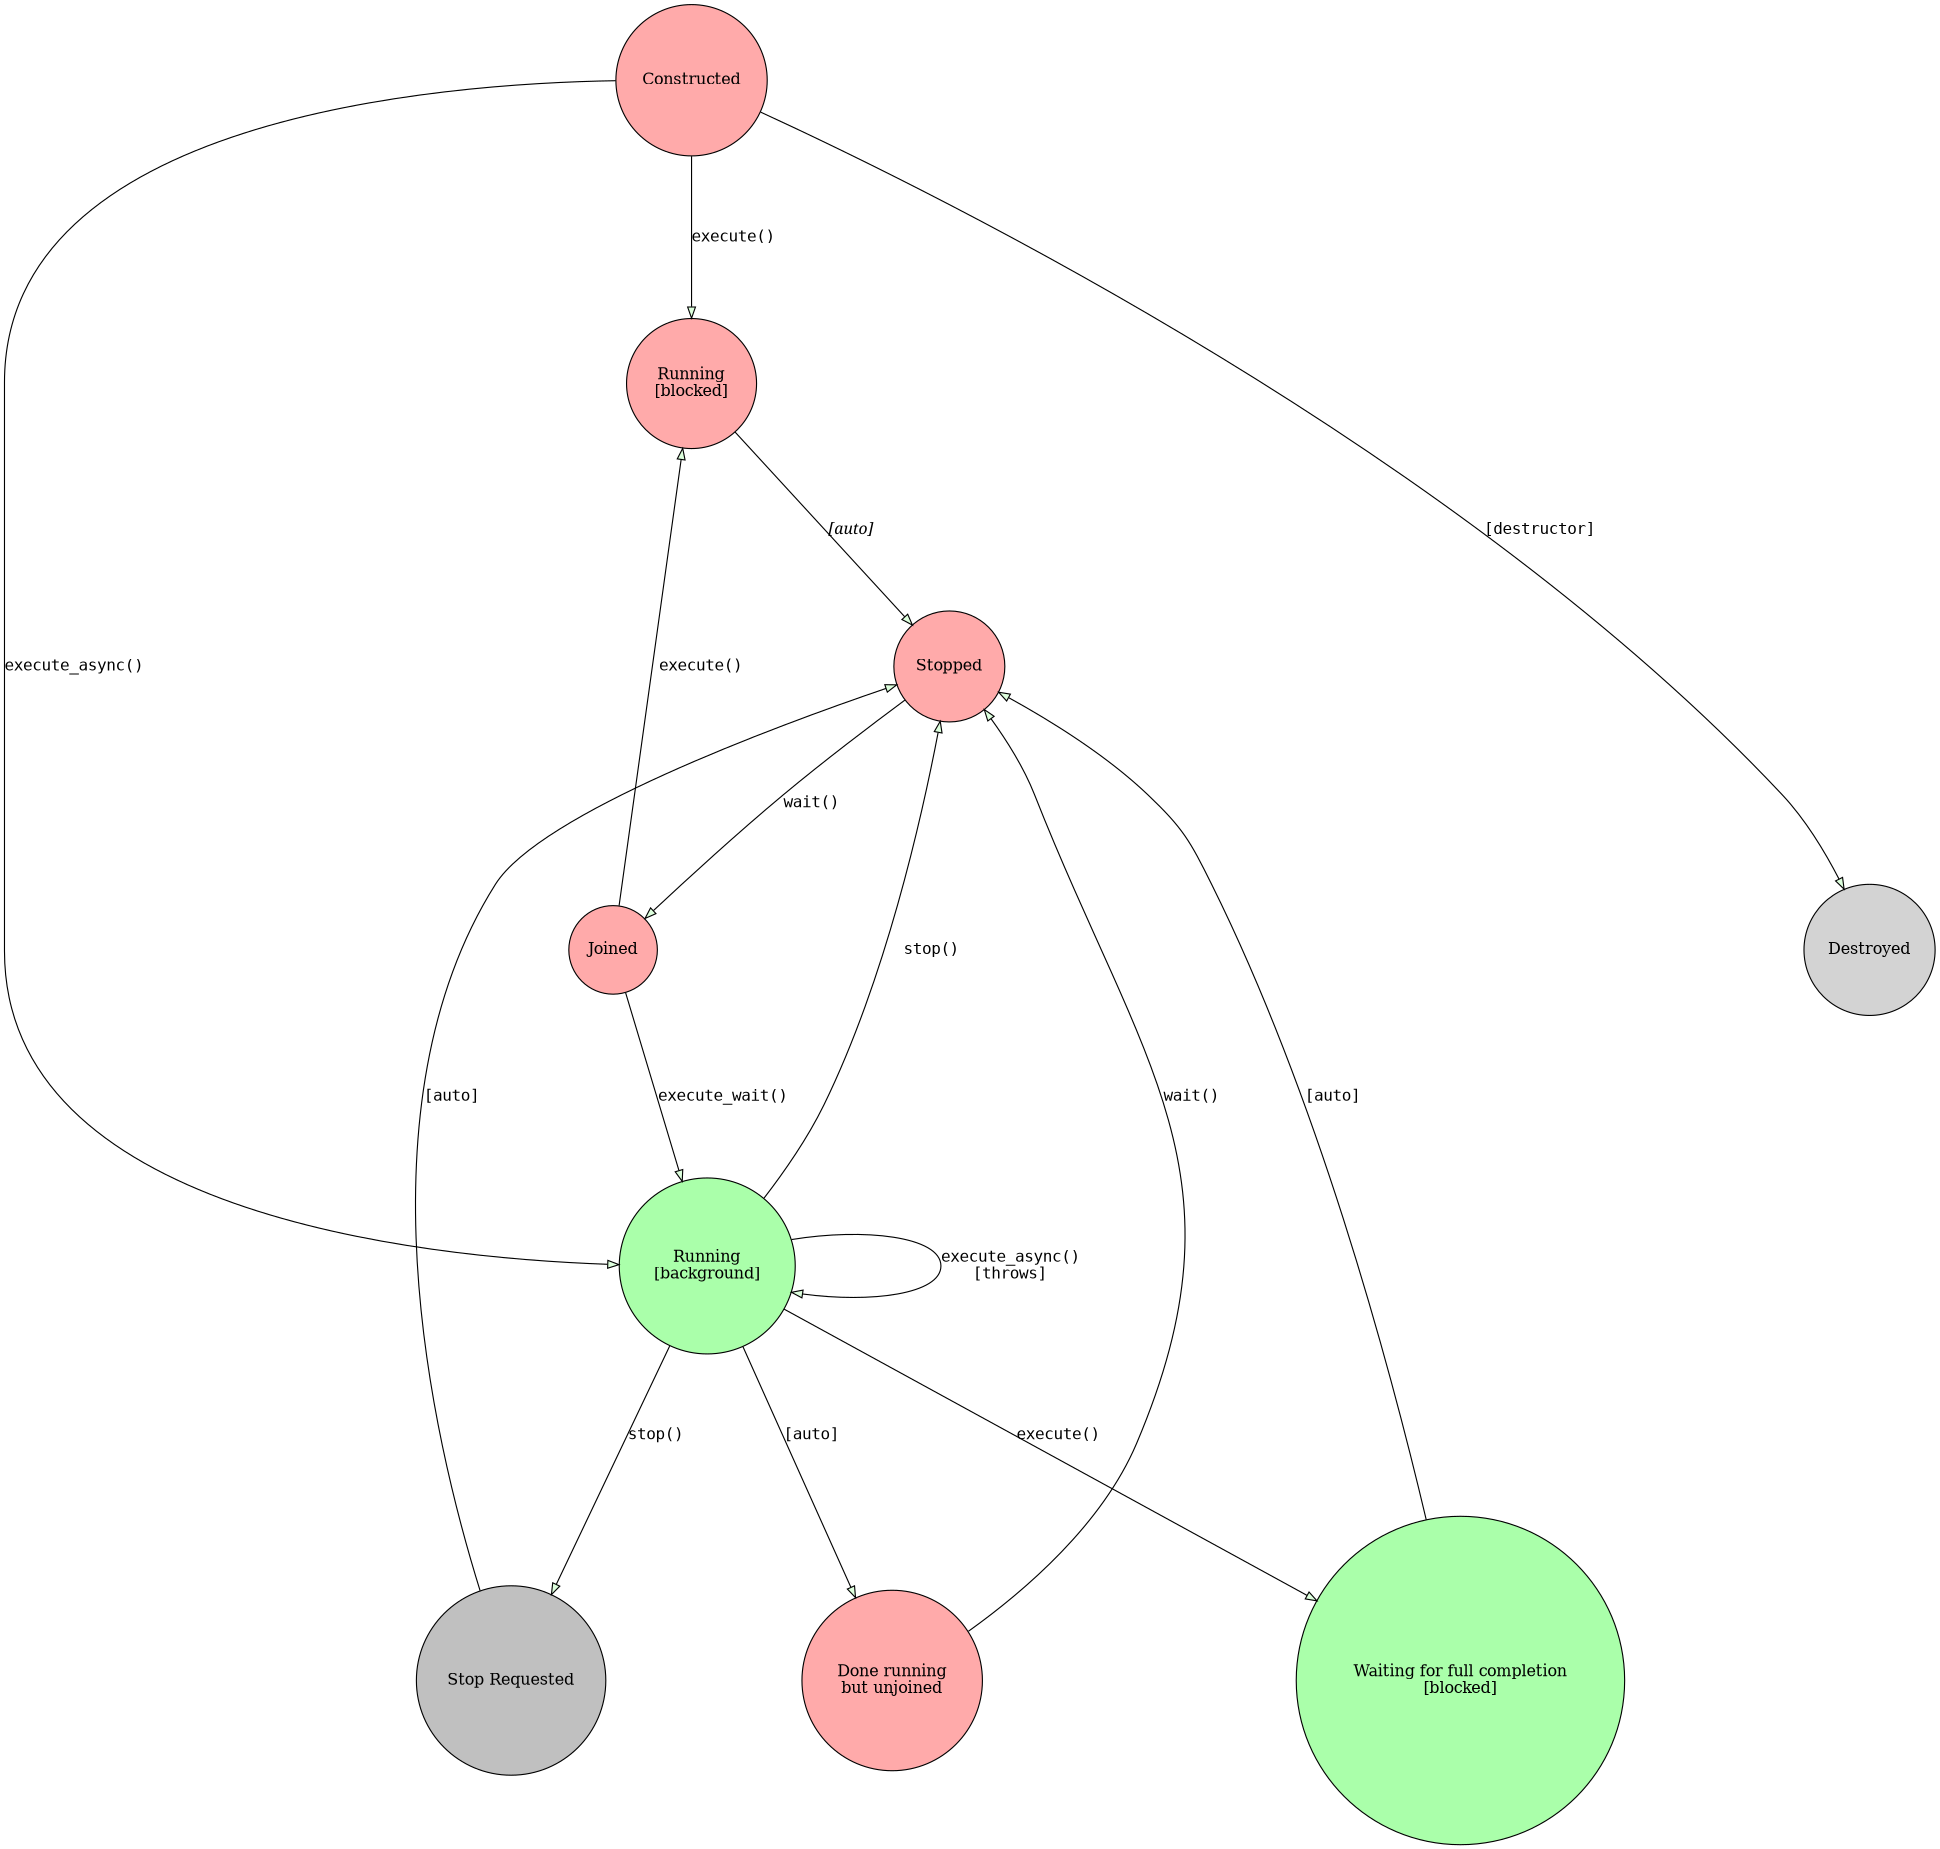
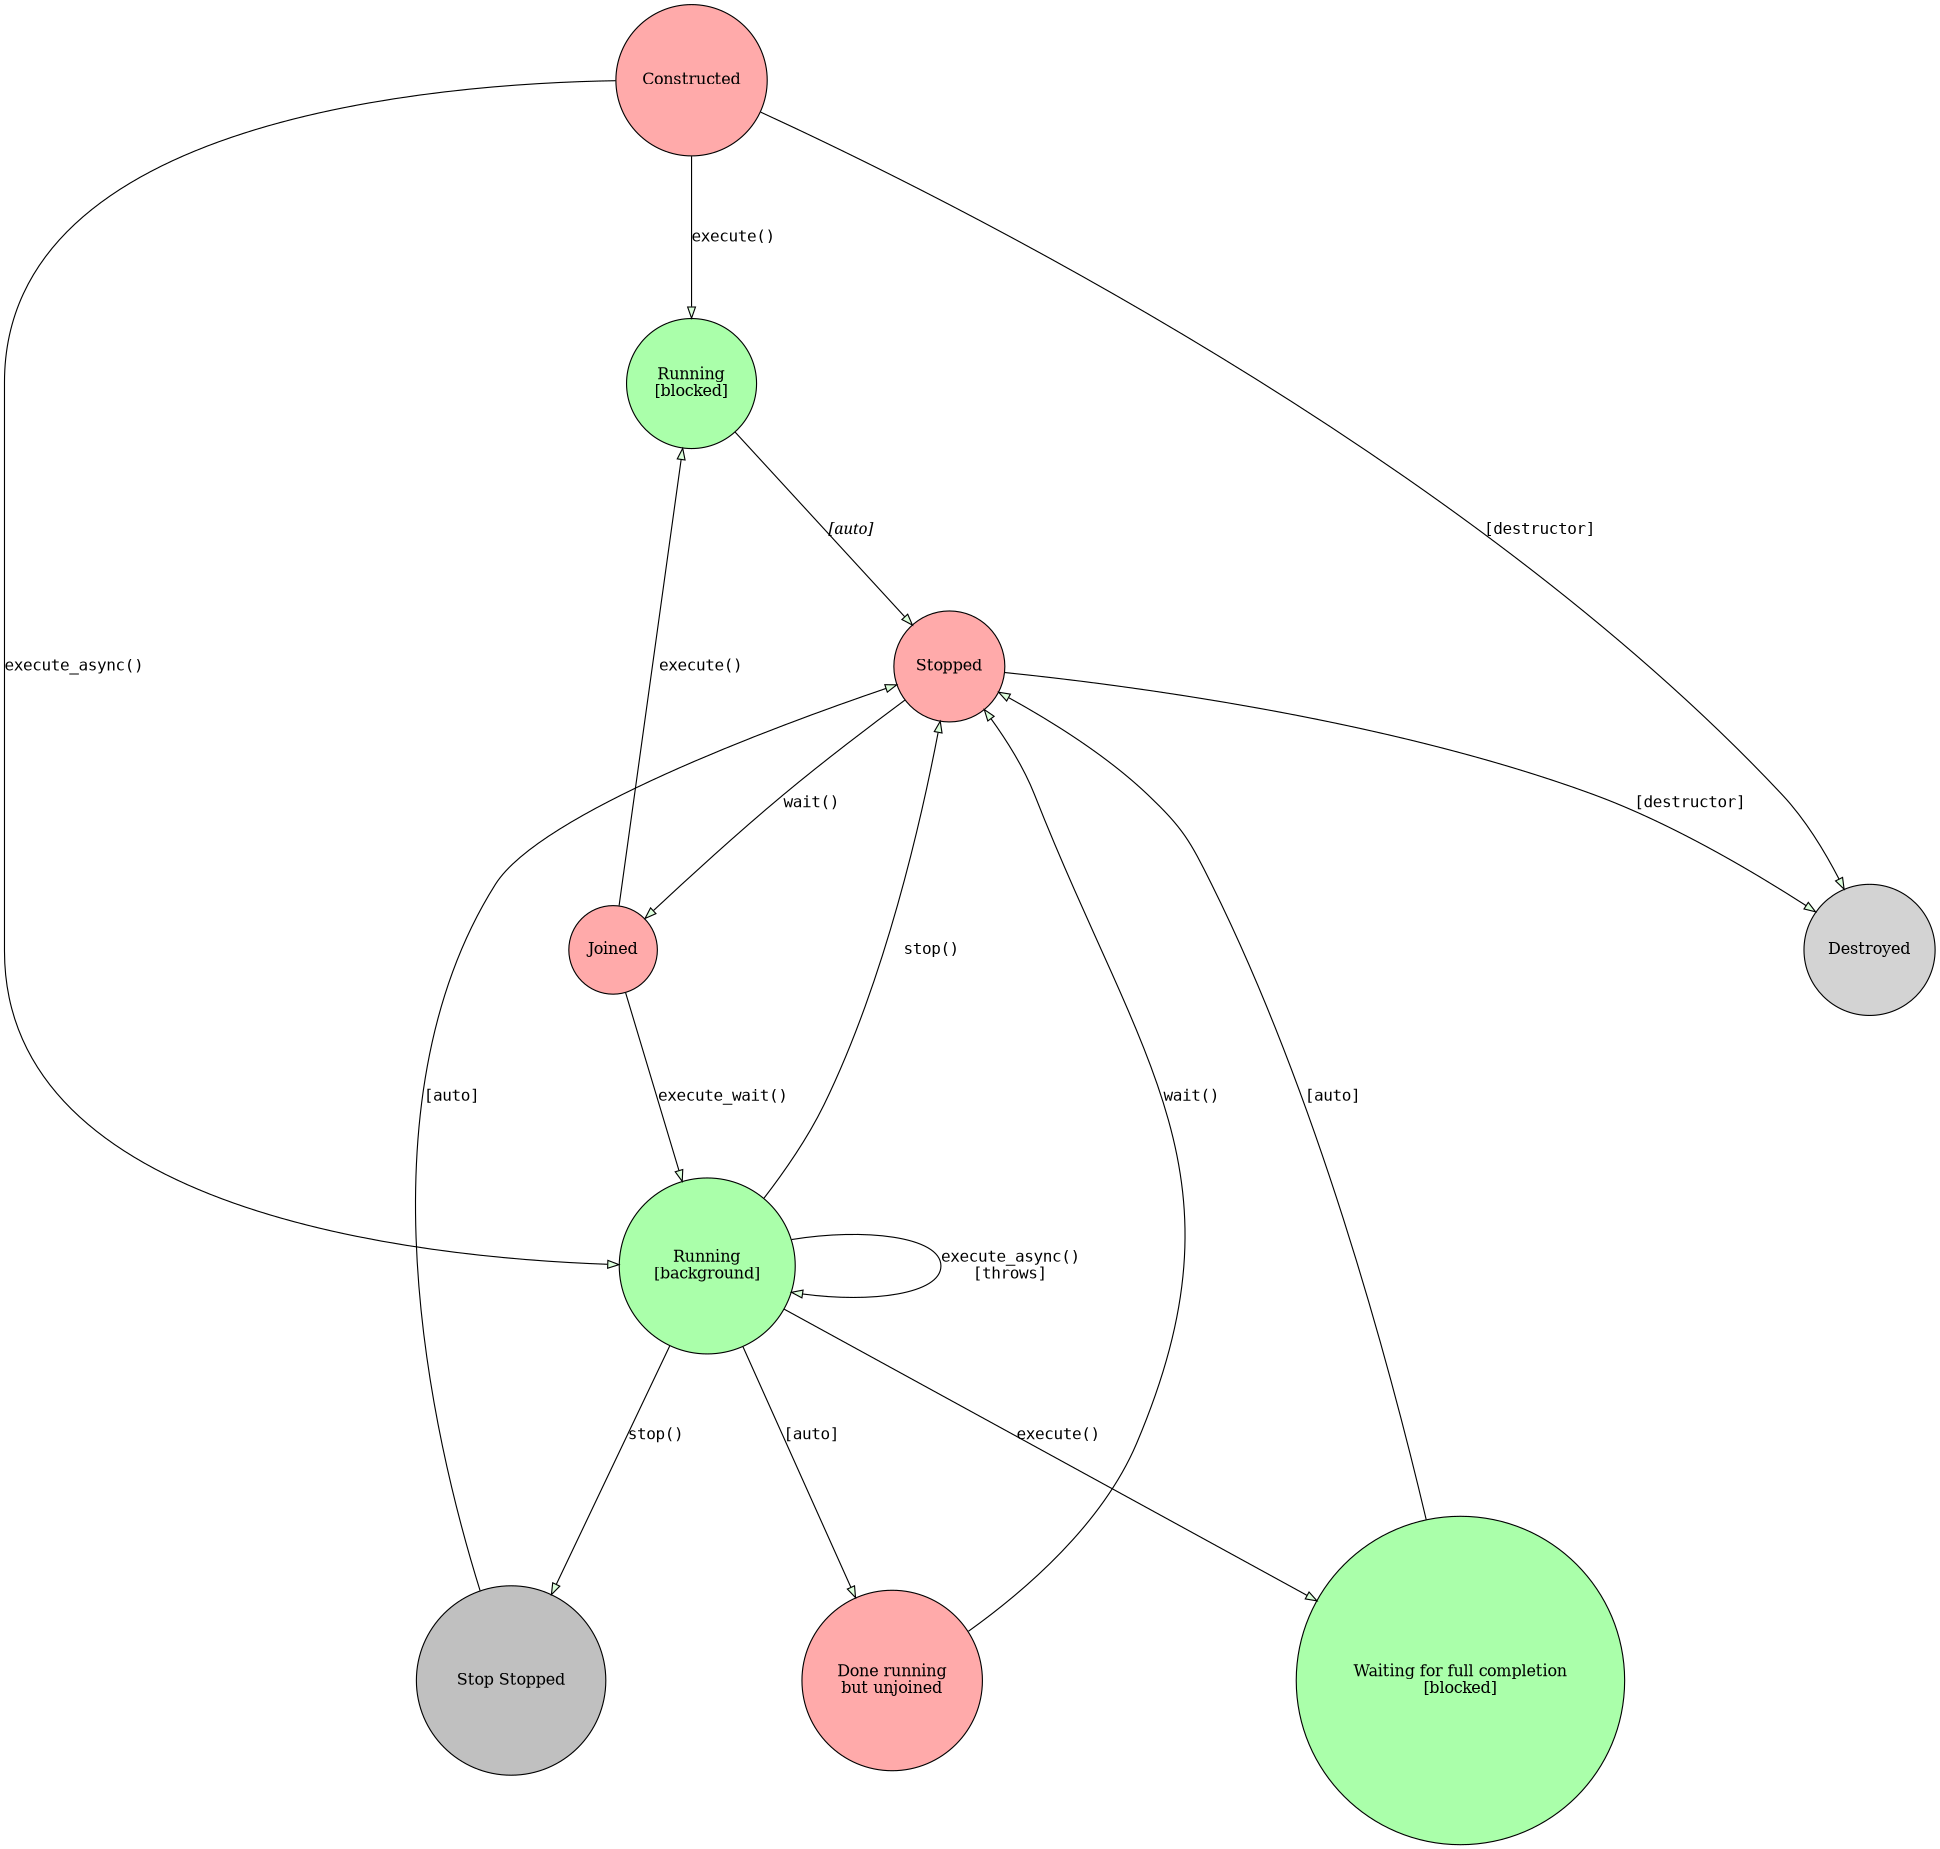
node "Running [blocked]": fillcolor #ffaaaa -> #aaffaa
edge "Stopped" -> "Destroyed": added, label "[destructor]"
node "Stop Requested": label "Stop Requested" -> "Stop Stopped"
